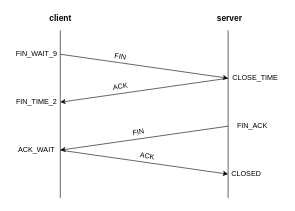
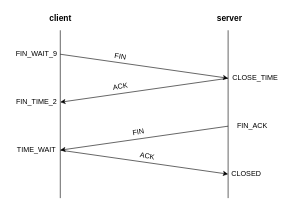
node "ACK_WAIT": label "ACK_WAIT" -> "TIME_WAIT"
